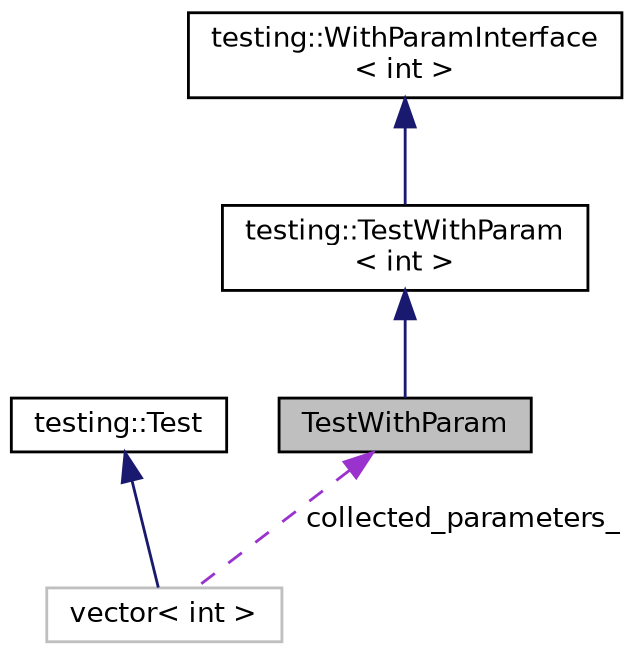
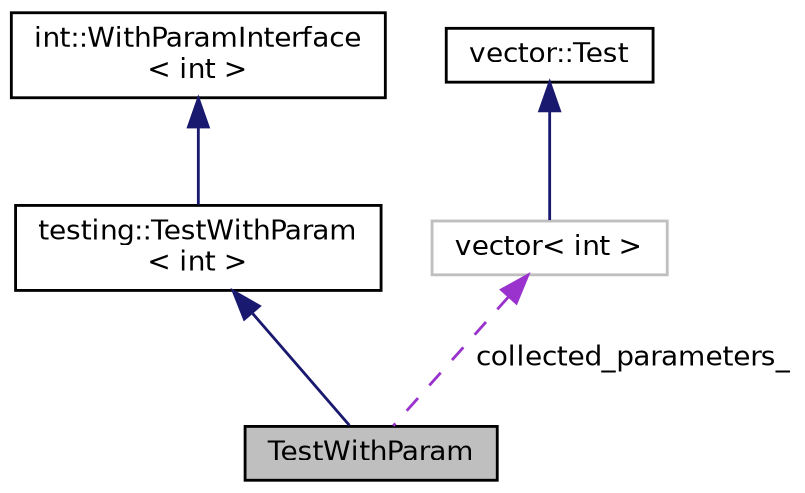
node "testing::WithParamInterface < int >": label "testing::WithParamInterface < int >" -> "int::WithParamInterface < int >"
node "testing::Test": label "testing::Test" -> "vector::Test"
edge "vector< int >" -> "TestWithParam": reversed
